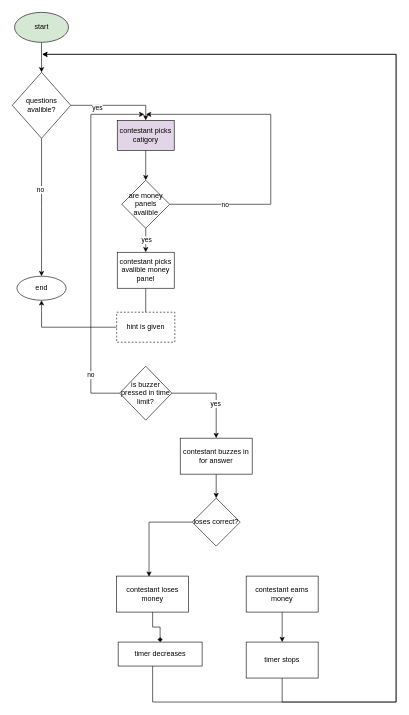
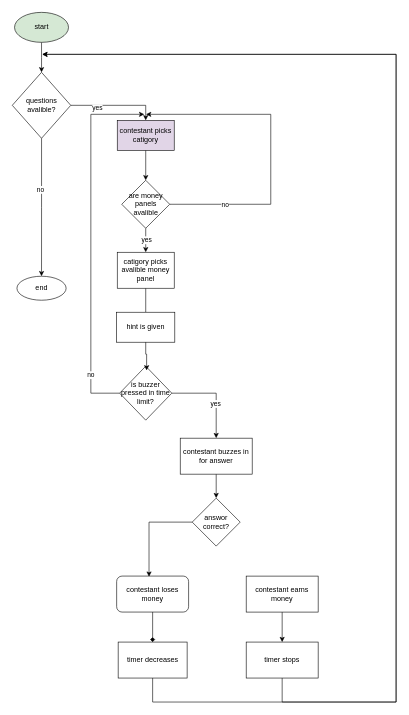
node "contestant picks avalible money panel": label "contestant picks avalible money panel" -> "catigory picks avalible money panel"
edge "hint is given" -> "end": now "hint is given" -> "is buzzer pressed in time limit?"
node "hint is given": style dashed -> solid
node "loses correct?": label "loses correct?" -> "answor correct?"
node "contestant loses money": shape rectangle -> rounded rectangle
node "timer decreases": size 84x24 -> 69x36
